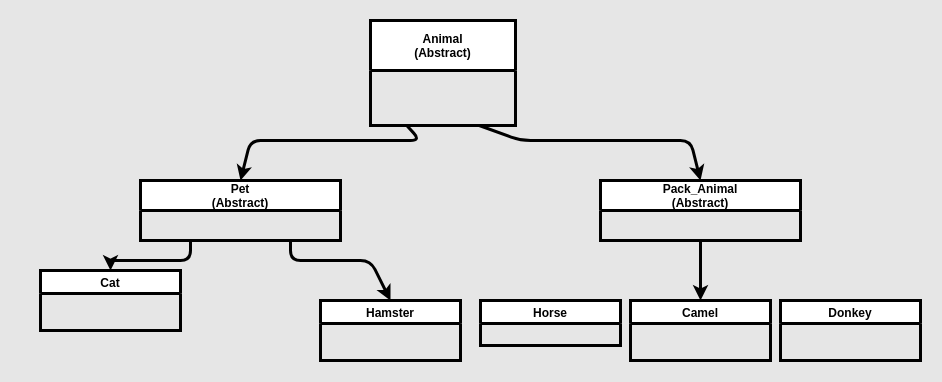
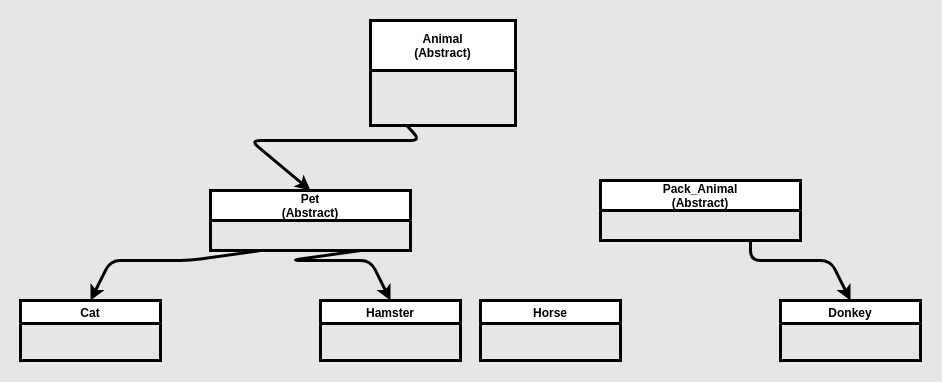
edge "Animal (Abstract)" -> "Pack_Animal (Abstract)": removed
node "Pet (Abstract)": moved (241, 211) -> (311, 221)
edge "Pack_Animal (Abstract)" -> "Donkey": added
edge "Pack_Animal (Abstract)" -> "Camel": removed
node "Cat": moved (111, 301) -> (91, 331)
node "Horse": size 140x45 -> 140x60
node "Camel": removed
